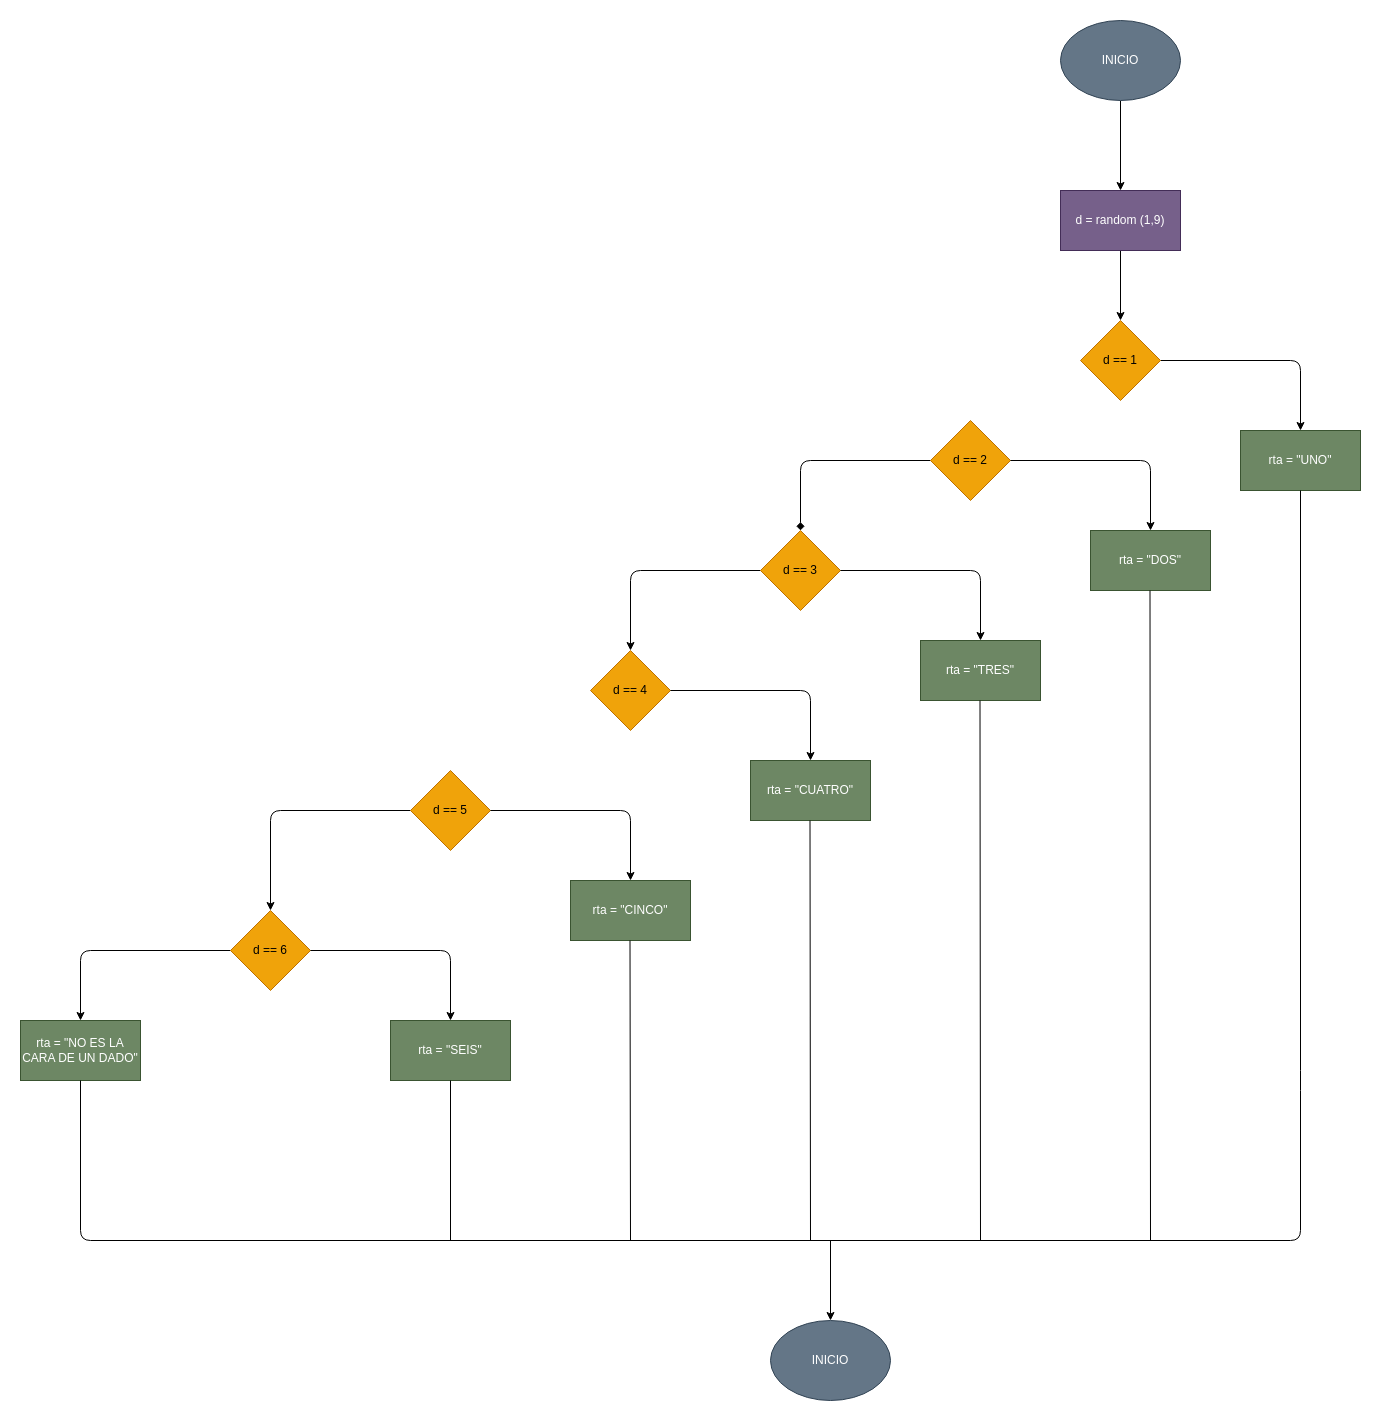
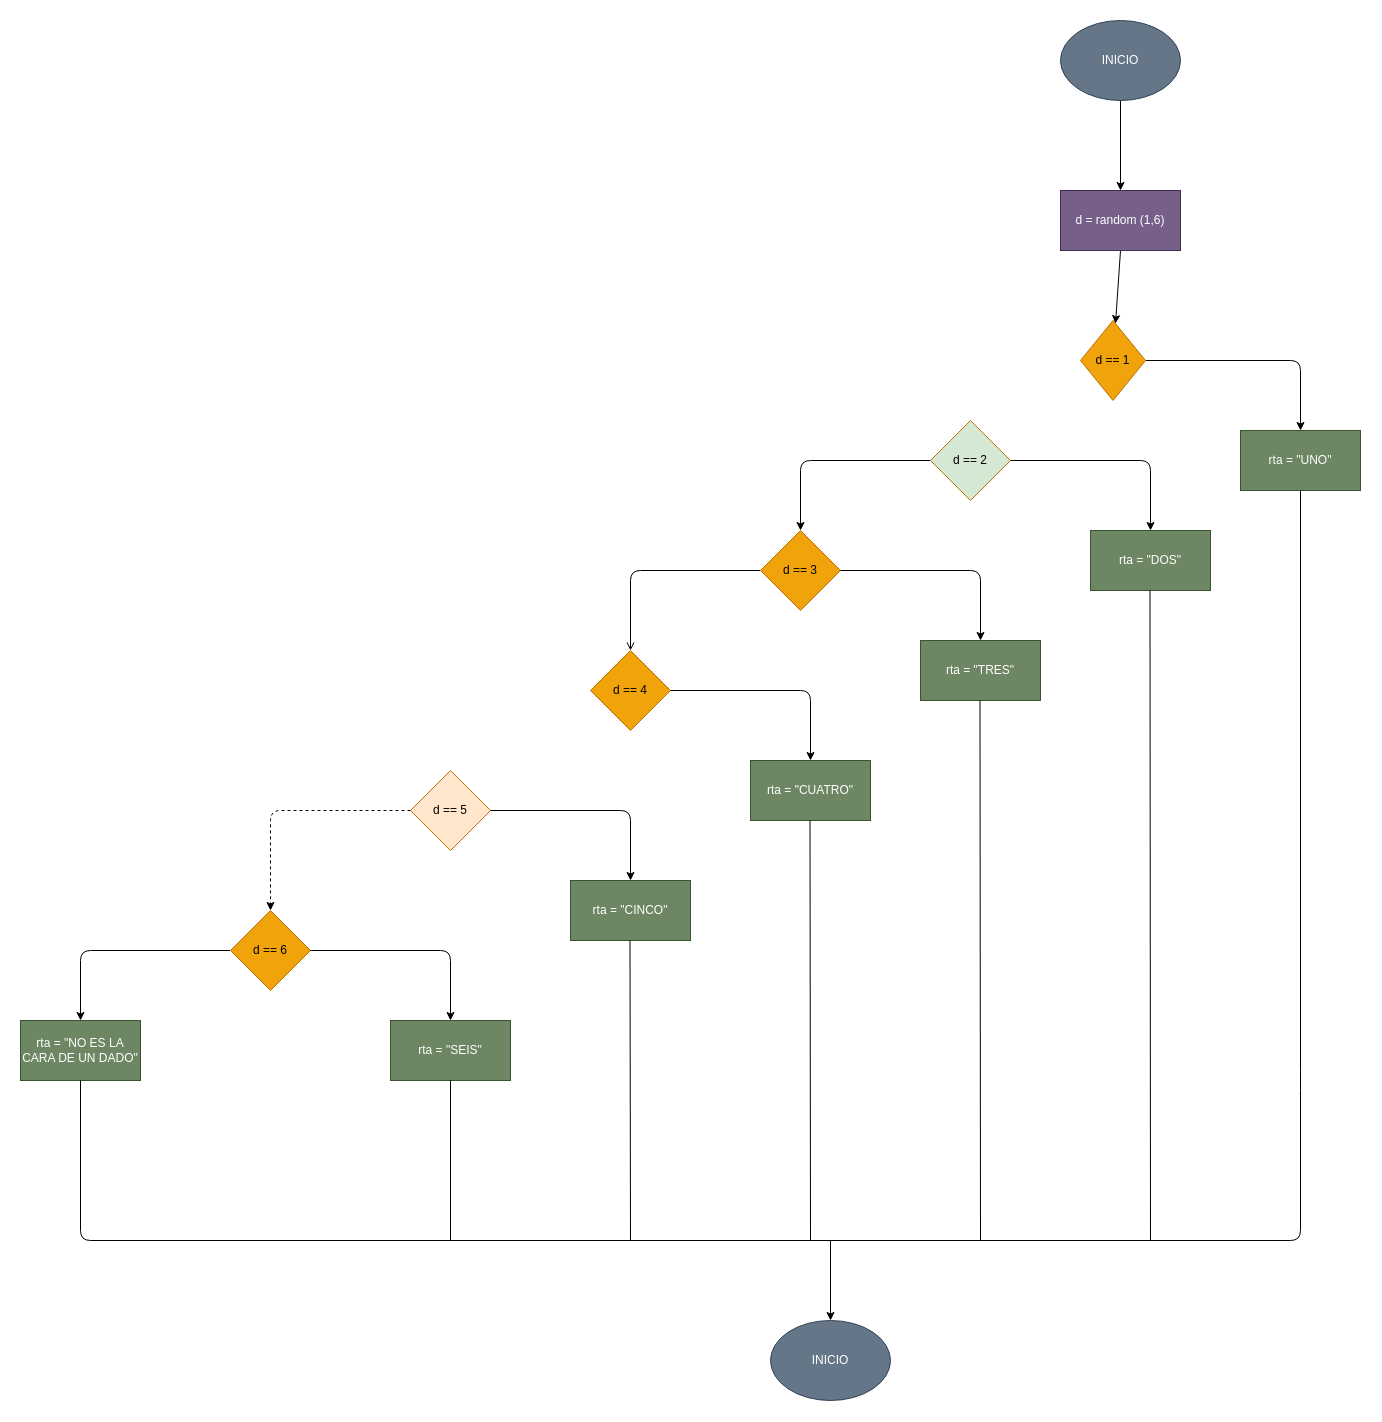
node "d = random (1,9)": label "d = random (1,9)" -> "d = random (1,6)"
node "d == 1": size 80x80 -> 65x80
node "d == 2": fillcolor #f0a30a -> #d5e8d4
edge "d == 2" -> "d == 3": arrowhead diamond -> classic
edge "d == 3" -> "d == 4": arrowhead classic -> open
edge "d == 5" -> "d == 6": style solid -> dashed
node "d == 5": fillcolor #f0a30a -> #ffe6cc
